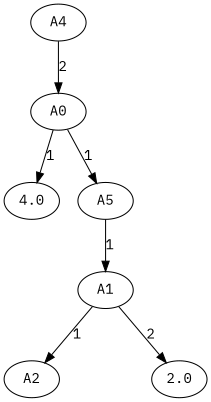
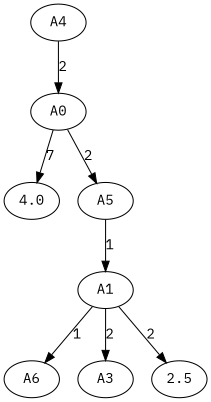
edge "A0" -> "4.0": label "1" -> "7"
edge "A0" -> "A5": label "1" -> "2"
node "A2": label "A2" -> "A6"
node "A3": added
node "2.0": label "2.0" -> "2.5"
